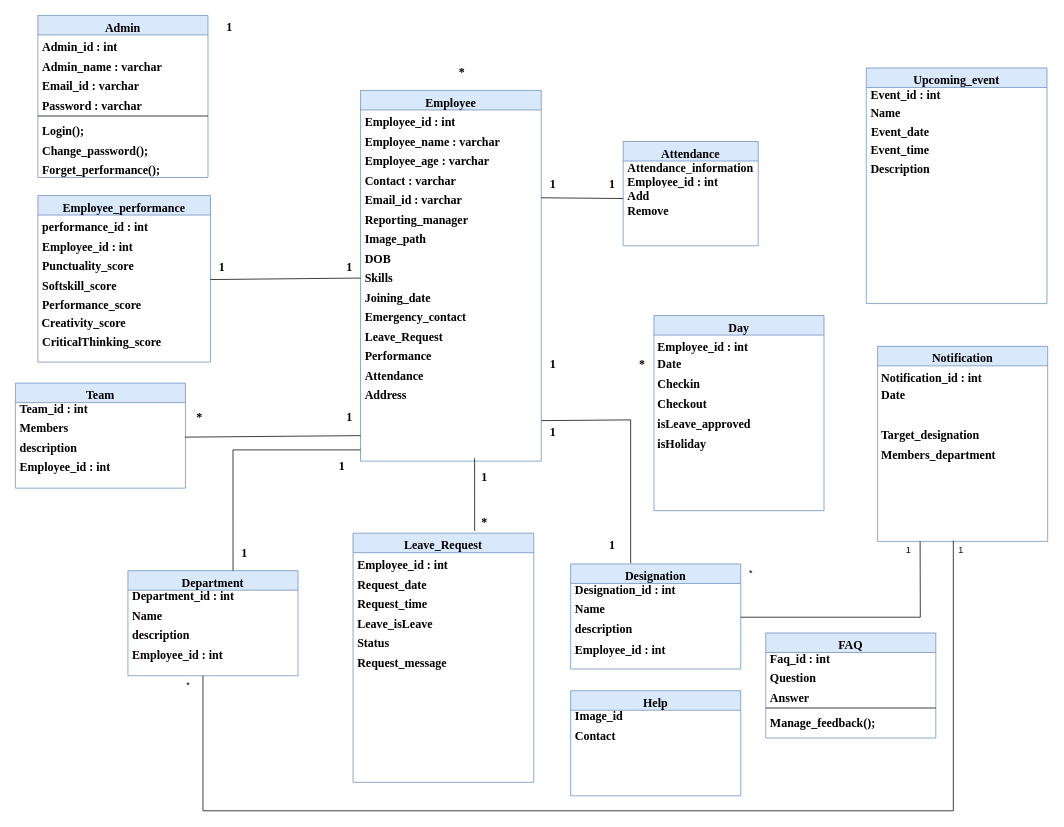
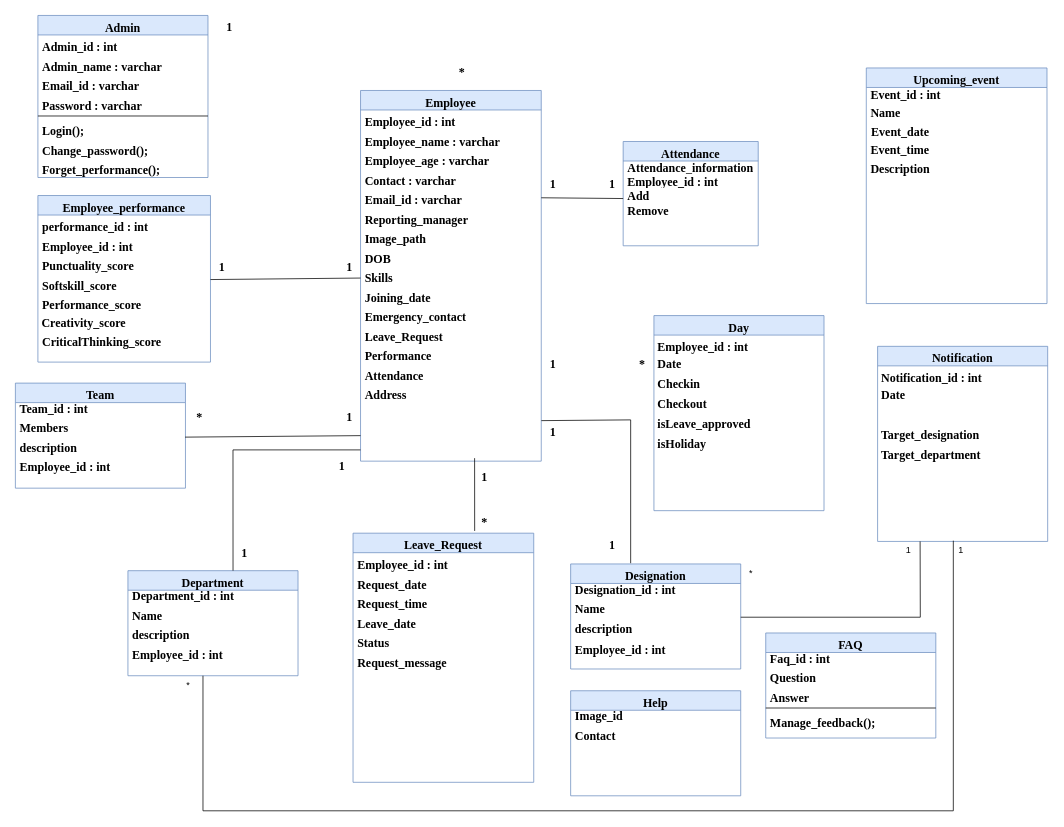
node "Members_department": label "Members_department" -> "Target_department"
node "Leave_isLeave": label "Leave_isLeave" -> "Leave_date"
